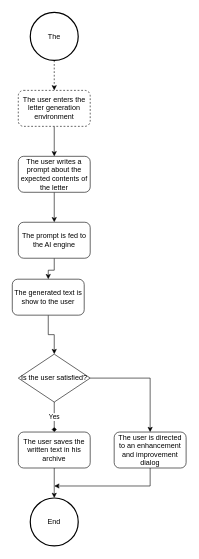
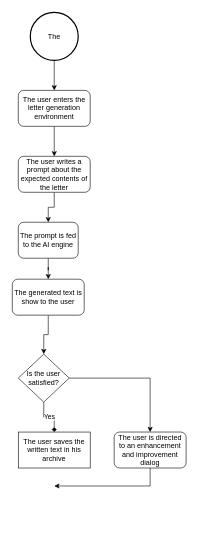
edge "The" -> "The user enters the letter generation environment": style dashed -> solid
node "The user enters the letter generation environment": style dashed -> solid
node "The prompt is fed to the AI engine": size 72x36 -> 60x36
node "Is the user satisfied?": size 72x48 -> 51x48
node "The user saves the written text in his archive": shape rounded rectangle -> rectangle
edge "The user saves the written text in his archive" -> "End": removed
node "End": removed
